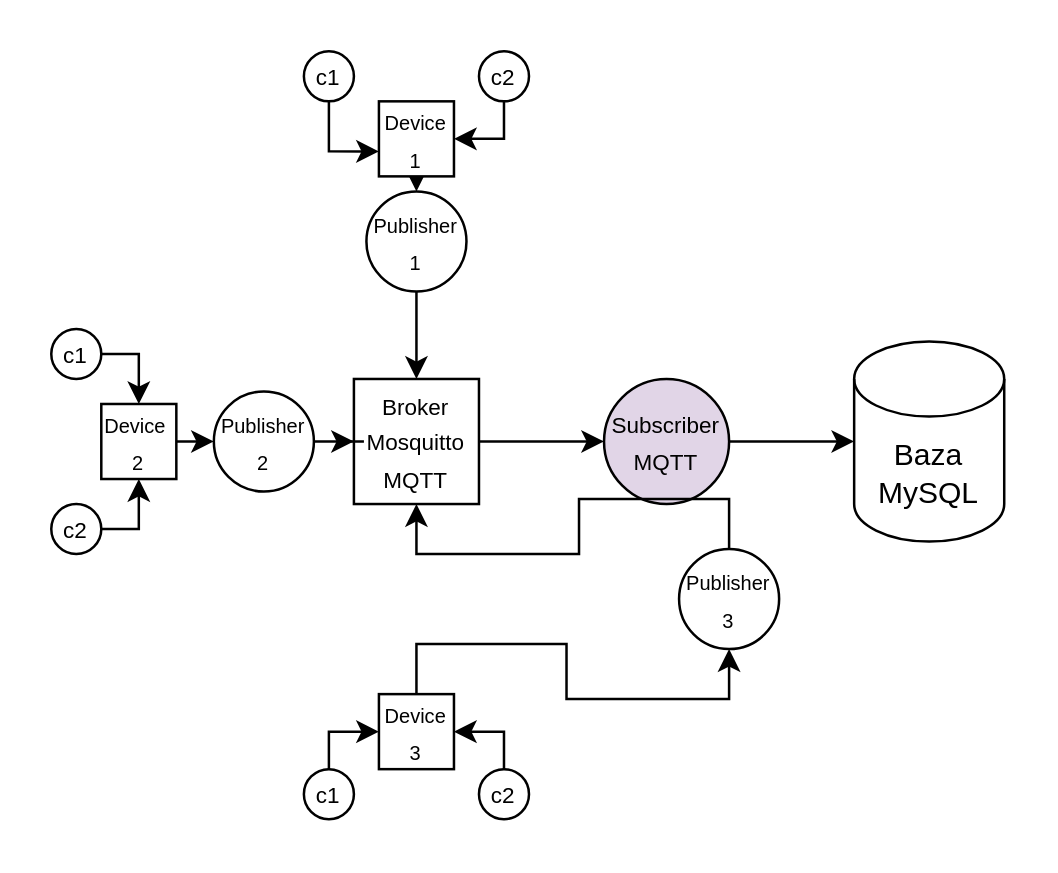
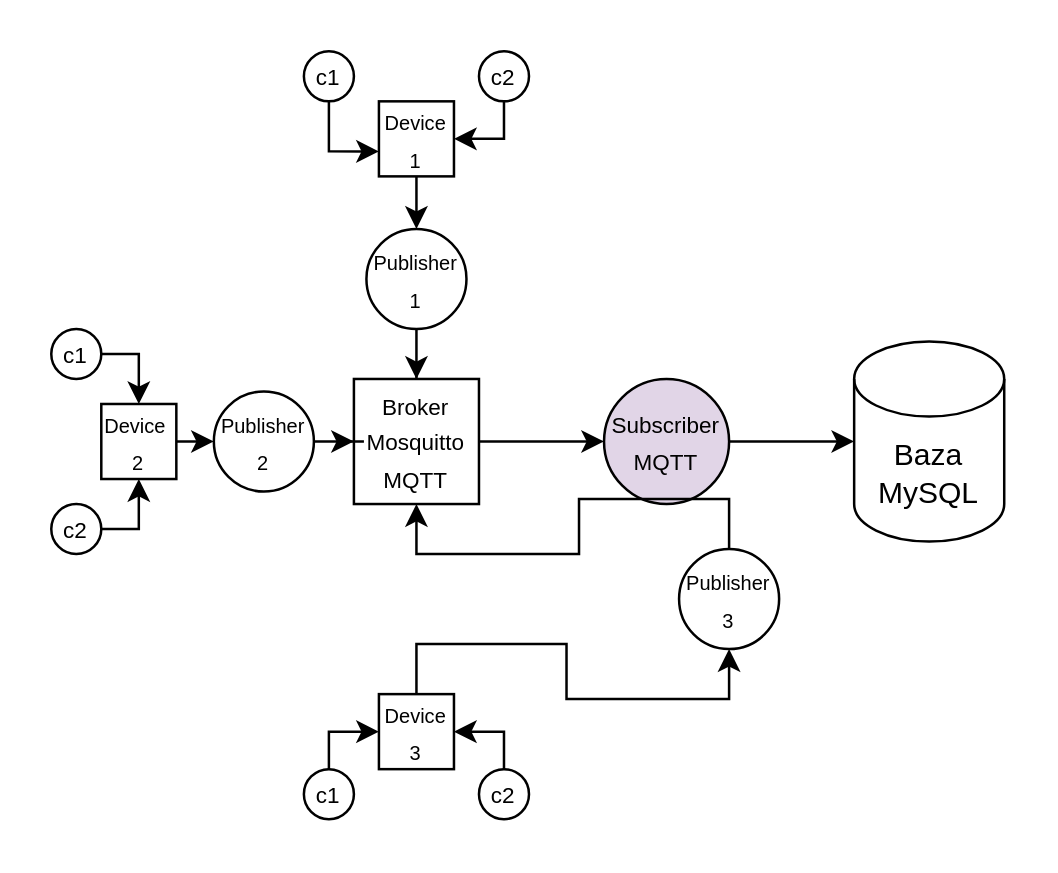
node "Publisher 1": moved (416, 241) -> (416, 279)
